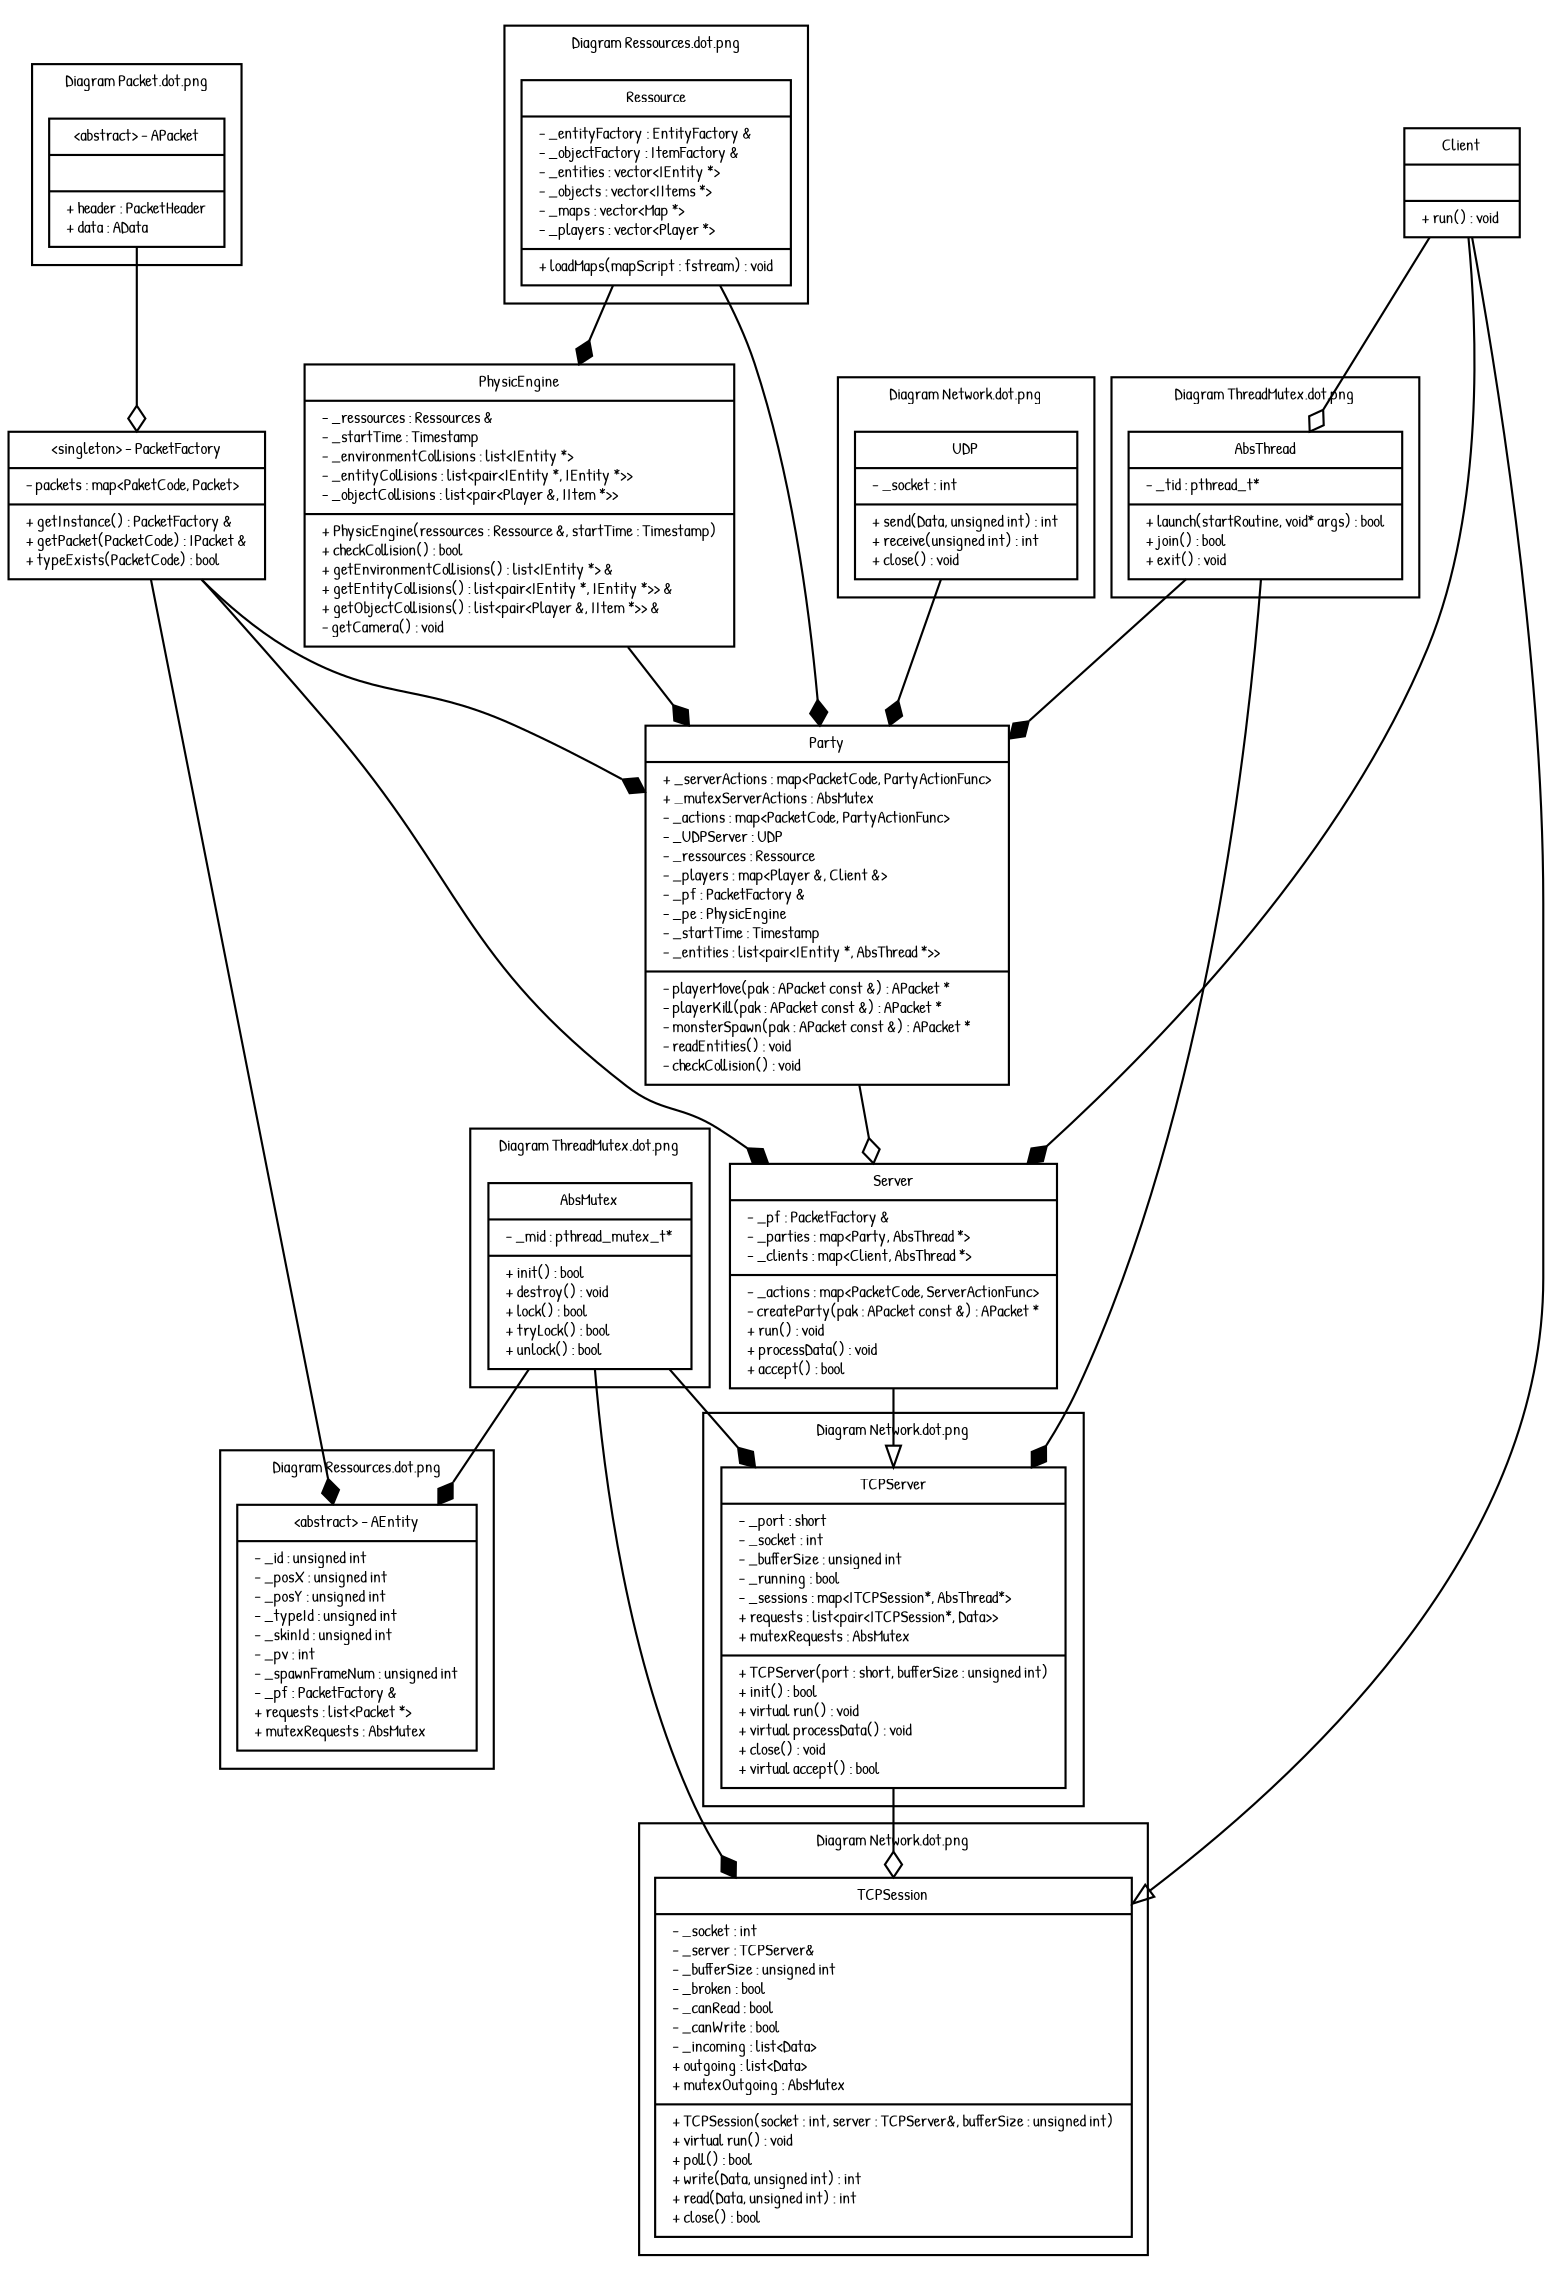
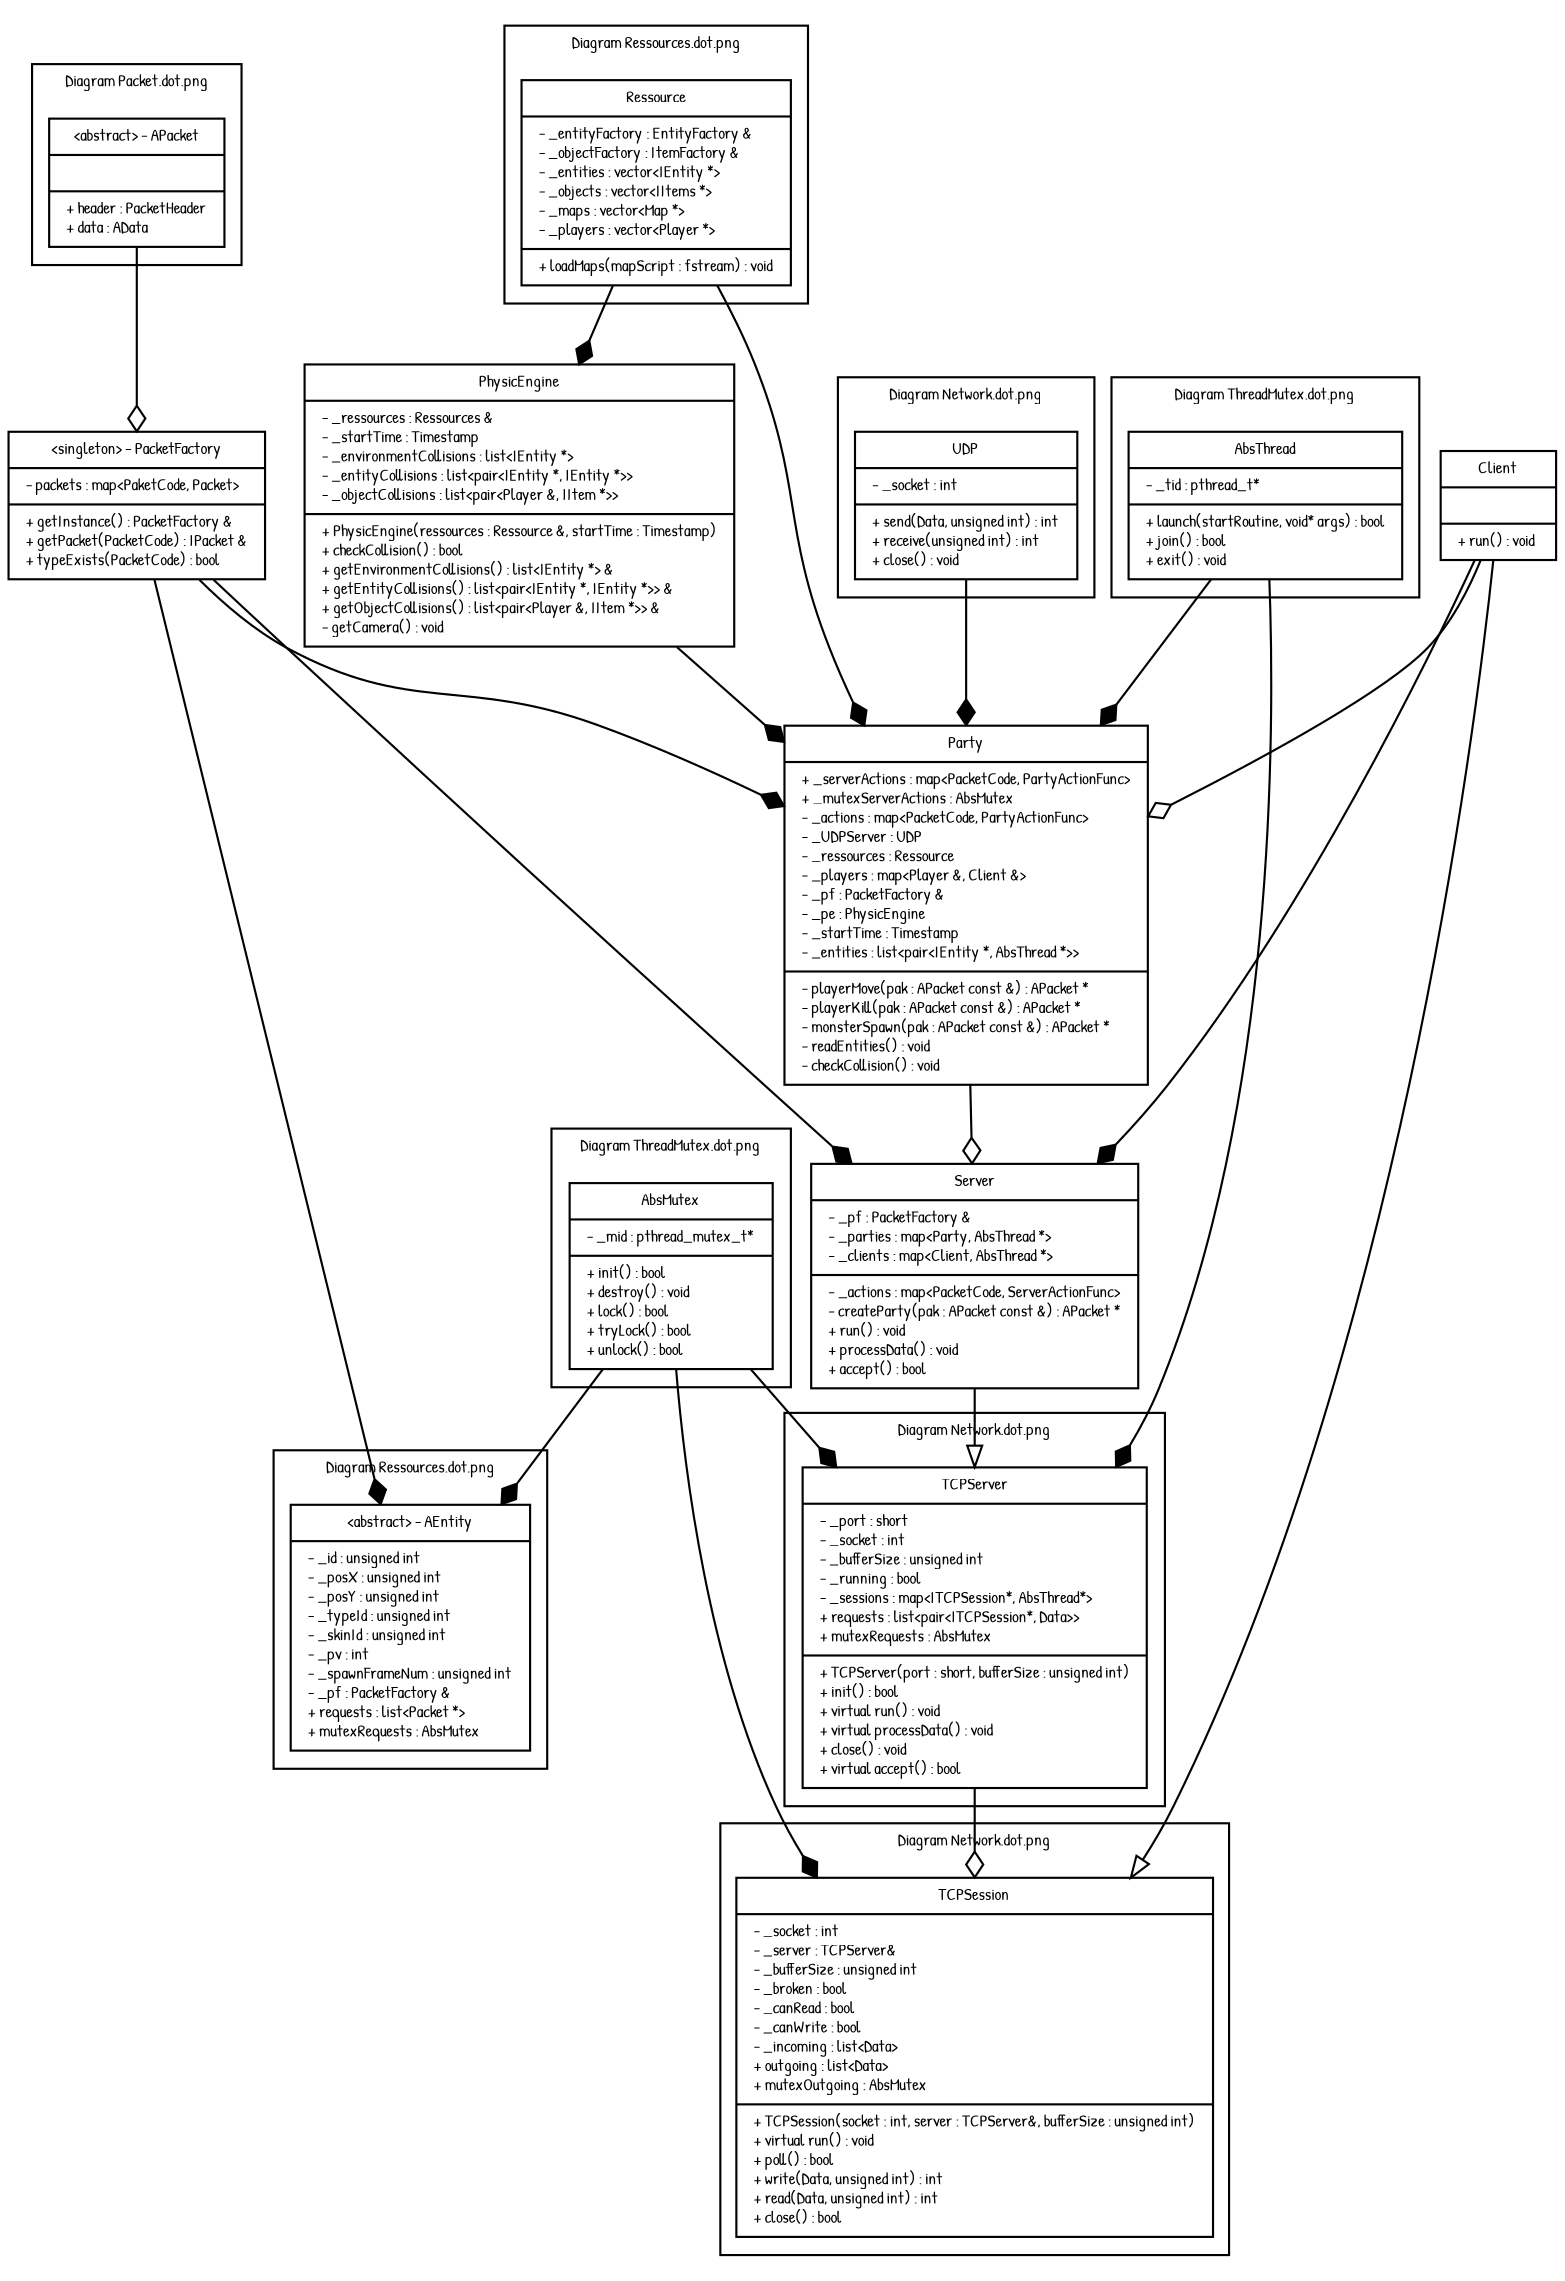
edge "Client" -> "AbsThread": now "Client" -> "Party"
